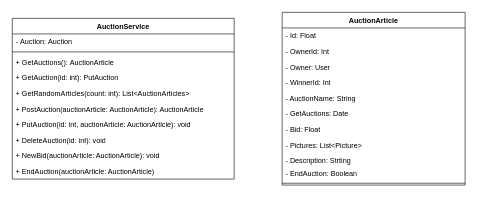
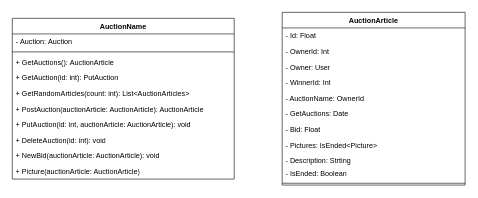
node "AuctionService": label "AuctionService" -> "AuctionName"
node "- AuctionName: String": label "- AuctionName: String" -> "- AuctionName: OwnerId"
node "- Pictures: List<Picture>": label "- Pictures: List<Picture>" -> "- Pictures: IsEnded<Picture>"
node "+ EndAuction(auctionArticle: AuctionArticle)": label "+ EndAuction(auctionArticle: AuctionArticle)" -> "+ Picture(auctionArticle: AuctionArticle)"
node "- EndAuction: Boolean": label "- EndAuction: Boolean" -> "- IsEnded: Boolean"
